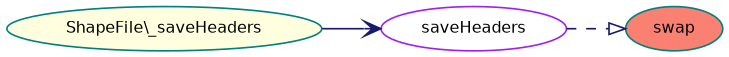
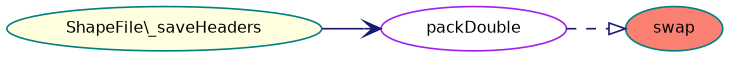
node "saveHeaders": label "saveHeaders" -> "packDouble"
